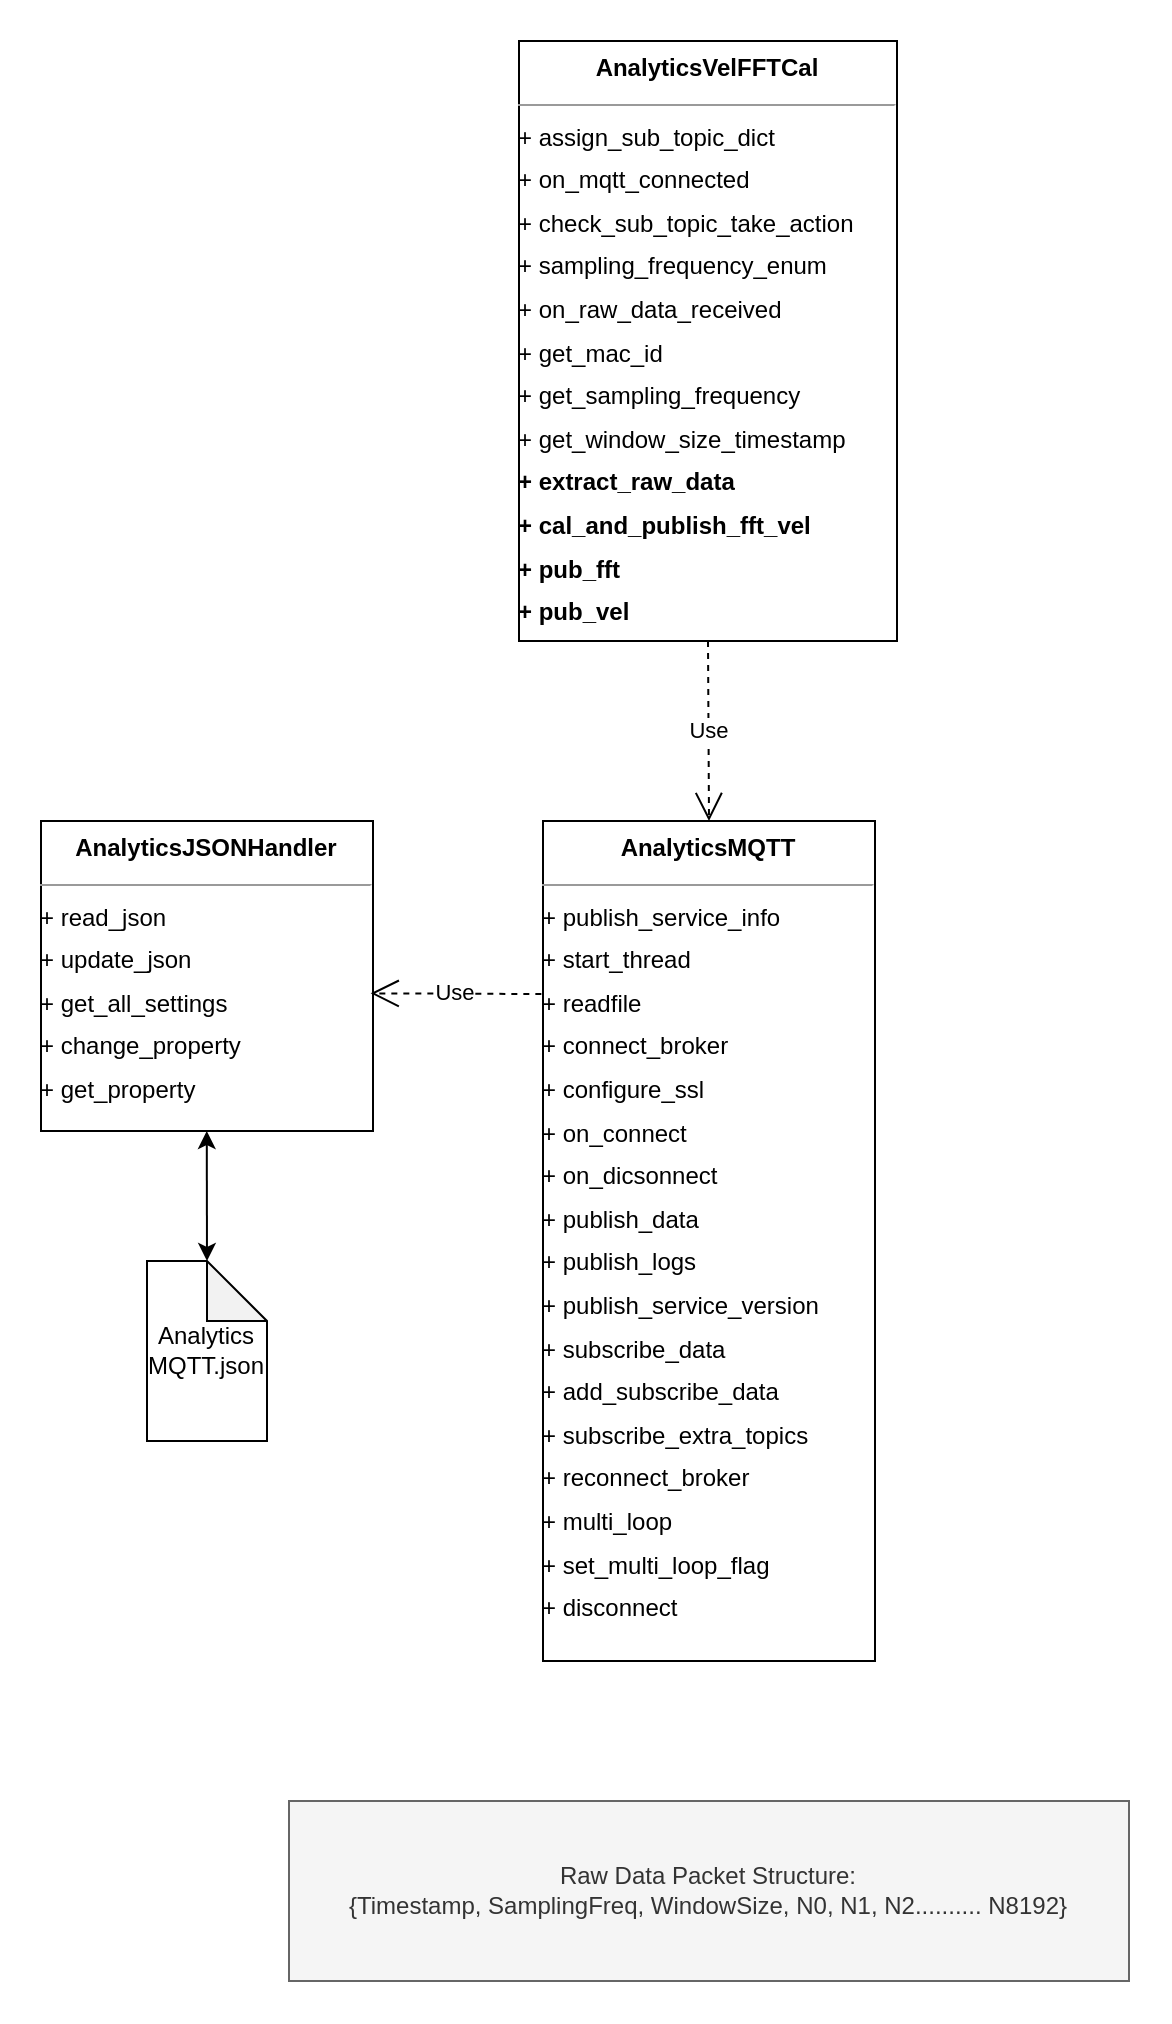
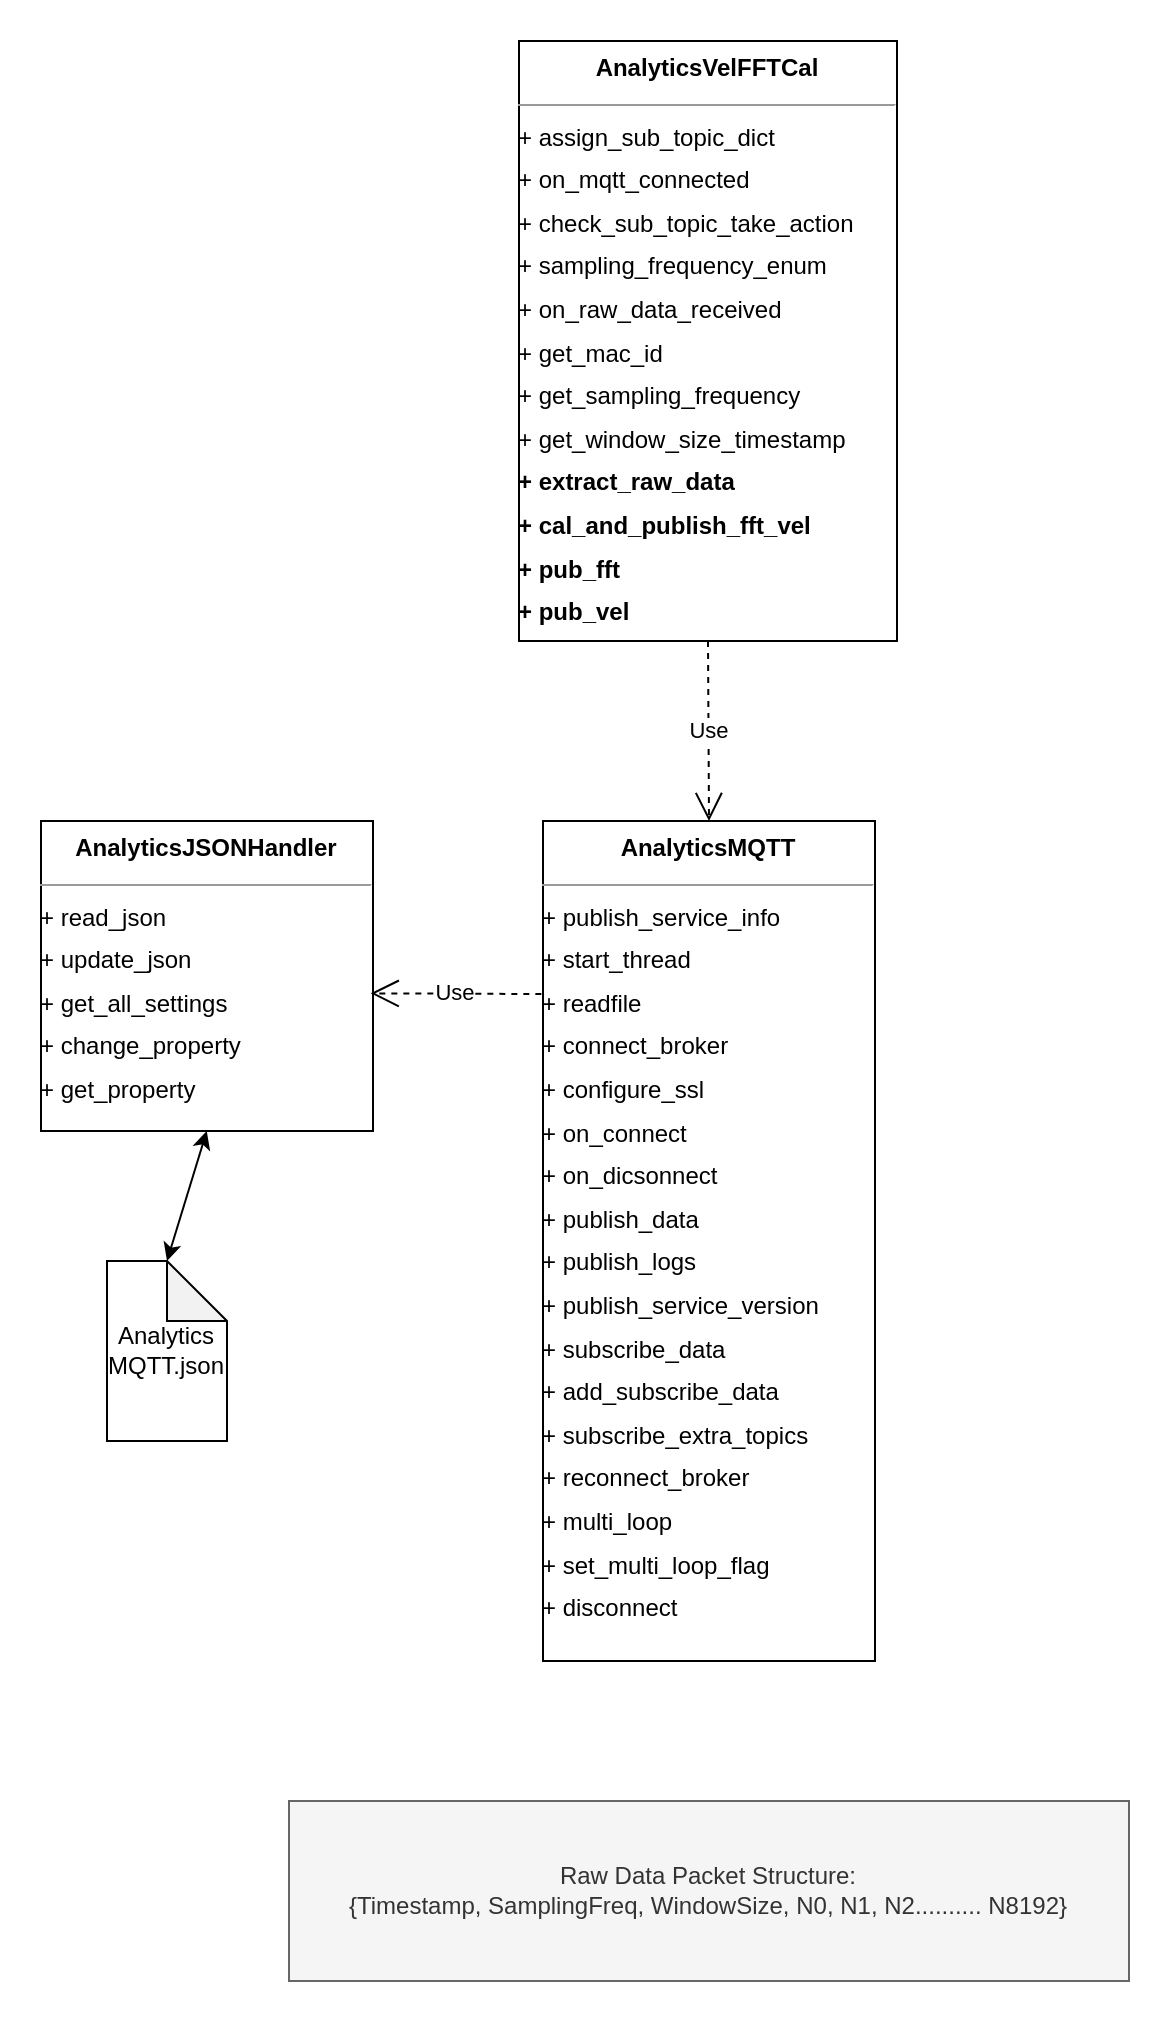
node "Analytics MQTT.json": moved (207, 1351) -> (167, 1351)
